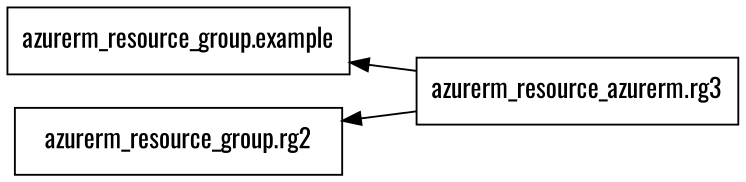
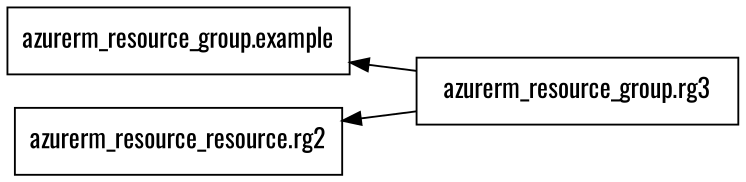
node "azurerm_resource_azurerm.rg3": label "azurerm_resource_azurerm.rg3" -> "azurerm_resource_group.rg3"
node "azurerm_resource_group.rg2": label "azurerm_resource_group.rg2" -> "azurerm_resource_resource.rg2"
